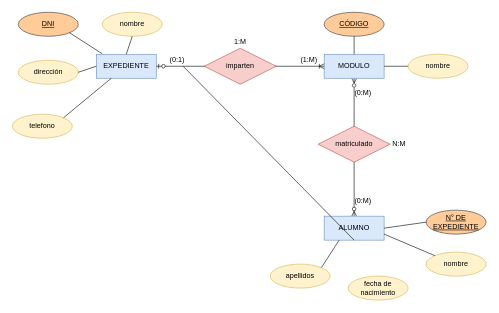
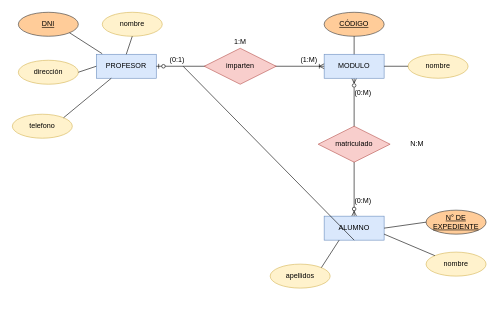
node "EXPEDIENTE": label "EXPEDIENTE" -> "PROFESOR"
node "N:M": moved (399, 144) -> (417, 144)
node "fecha de nacimiento": removed
